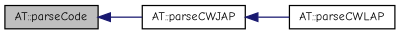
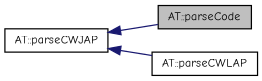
edge "AT::parseCWJAP" -> "AT::parseCode": reversed
